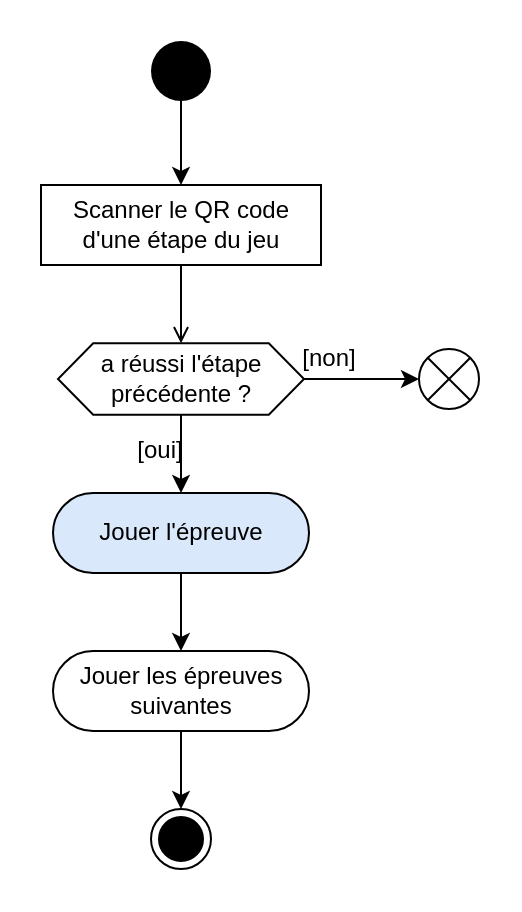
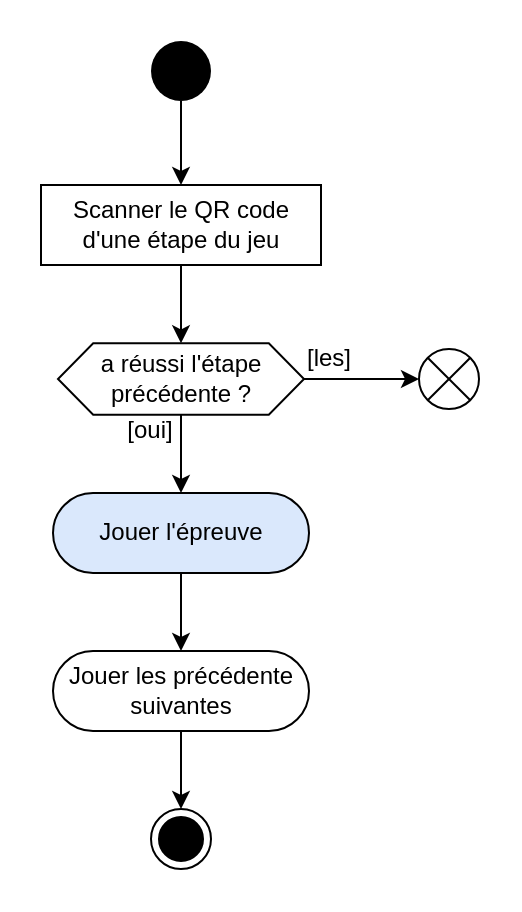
edge "Scanner le QR code d'une étape du jeu" -> "a réussi l'étape précédente ?": arrowhead open -> classic
node "[non]": label "[non]" -> "[les]"
node "[oui]": moved (161, 452) -> (151, 432)
node "Jouer les épreuves suivantes": label "Jouer les épreuves suivantes" -> "Jouer les précédente suivantes"
